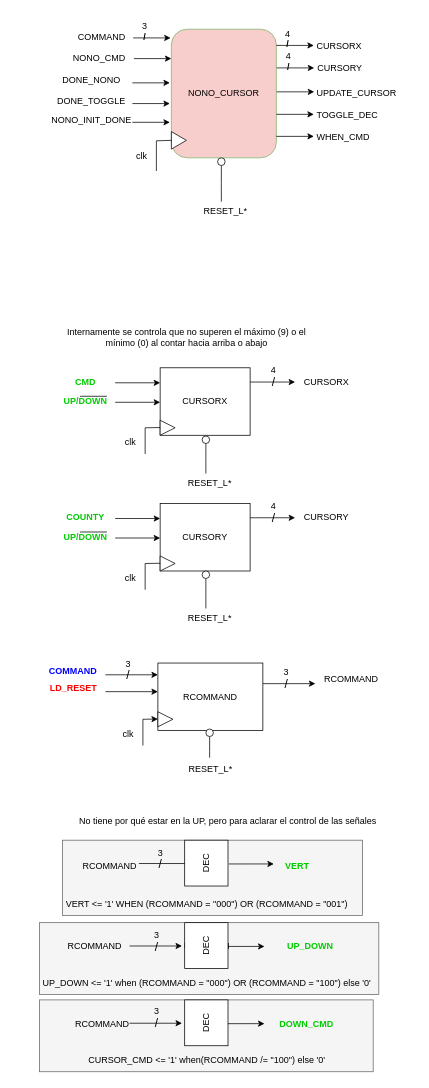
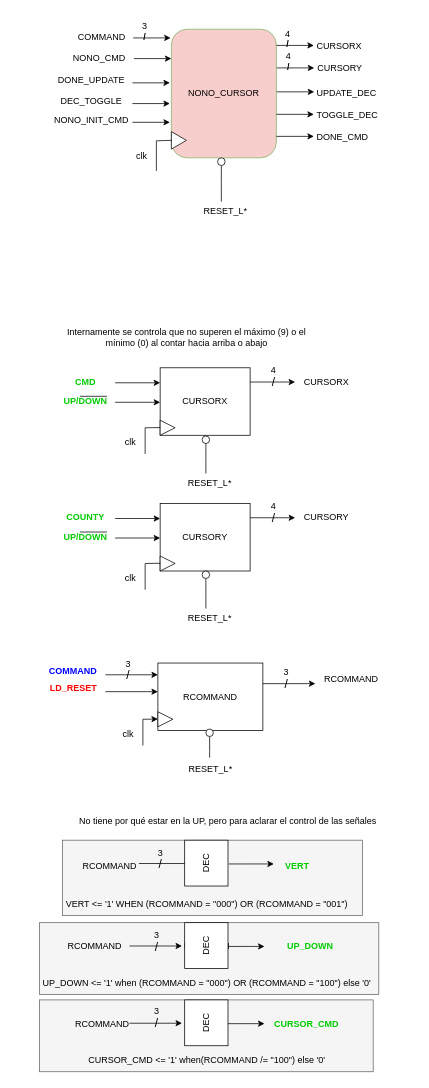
node "DONE_NONO": label "DONE_NONO" -> "DONE_UPDATE"
node "UPDATE_CURSOR": label "UPDATE_CURSOR" -> "UPDATE_DEC"
node "DONE_TOGGLE": label "DONE_TOGGLE" -> "DEC_TOGGLE"
node "NONO_INIT_DONE": label "NONO_INIT_DONE" -> "NONO_INIT_CMD"
node "WHEN_CMD": label "WHEN_CMD" -> "DONE_CMD"
node "DOWN_CMD": label "DOWN_CMD" -> "CURSOR_CMD"
